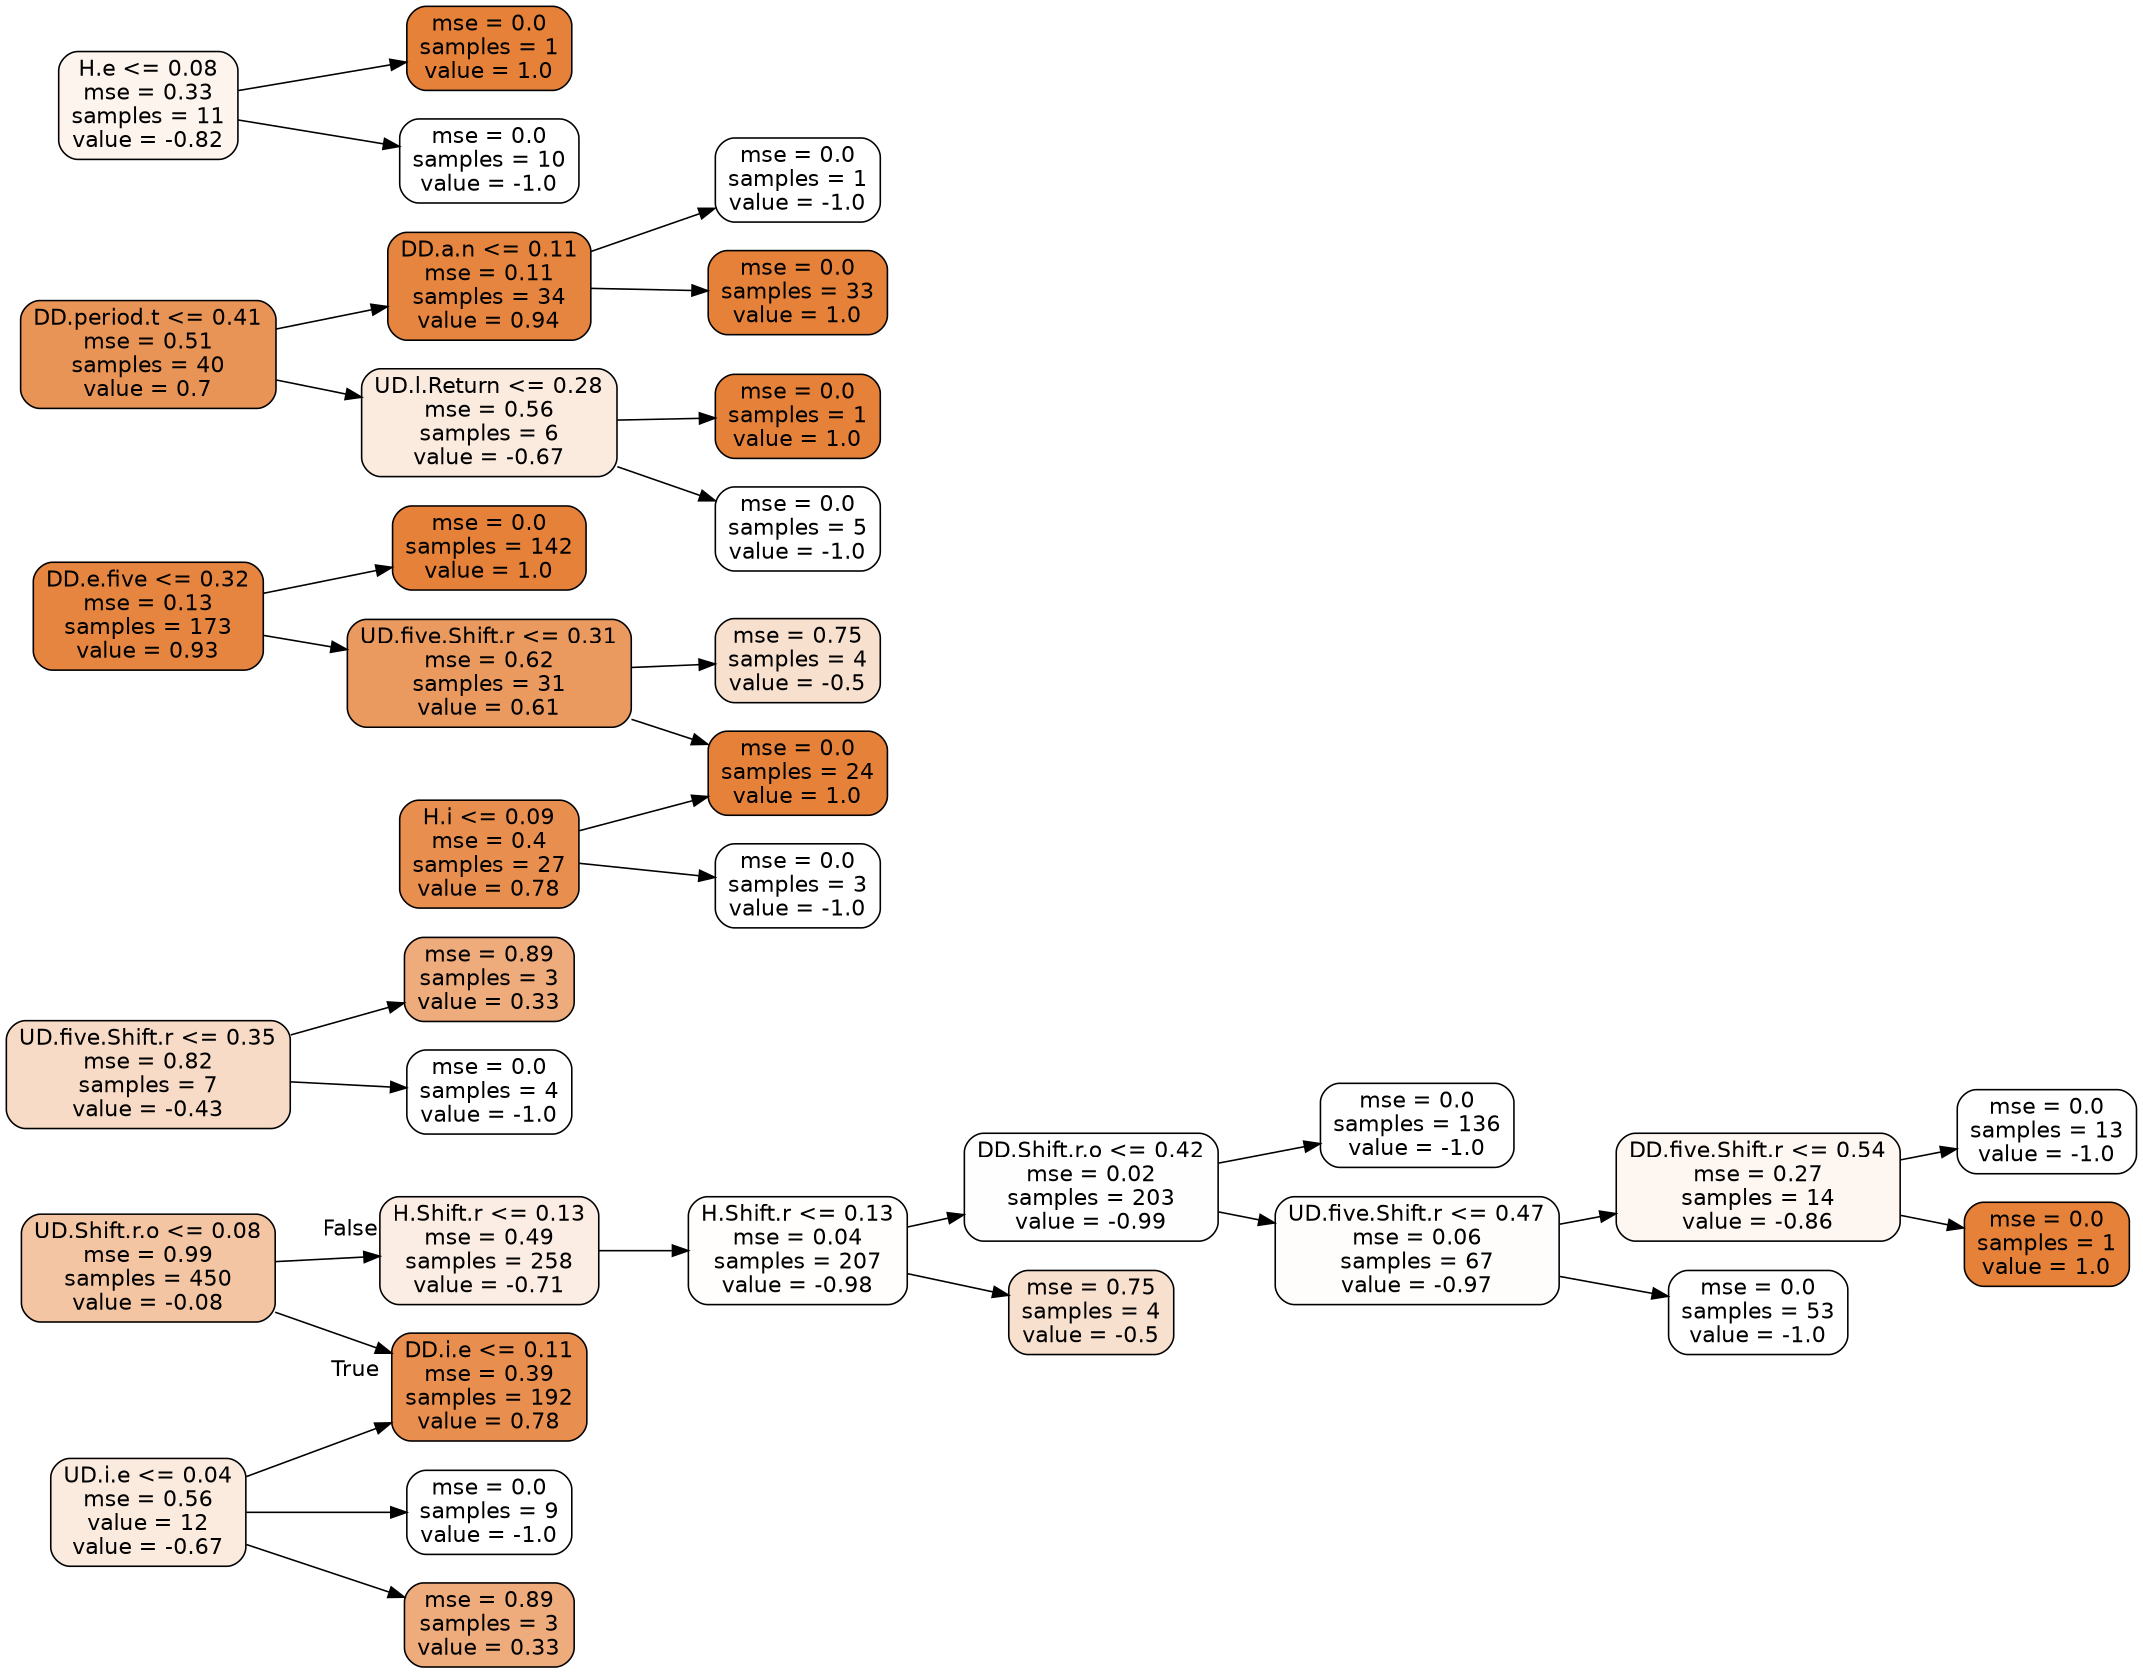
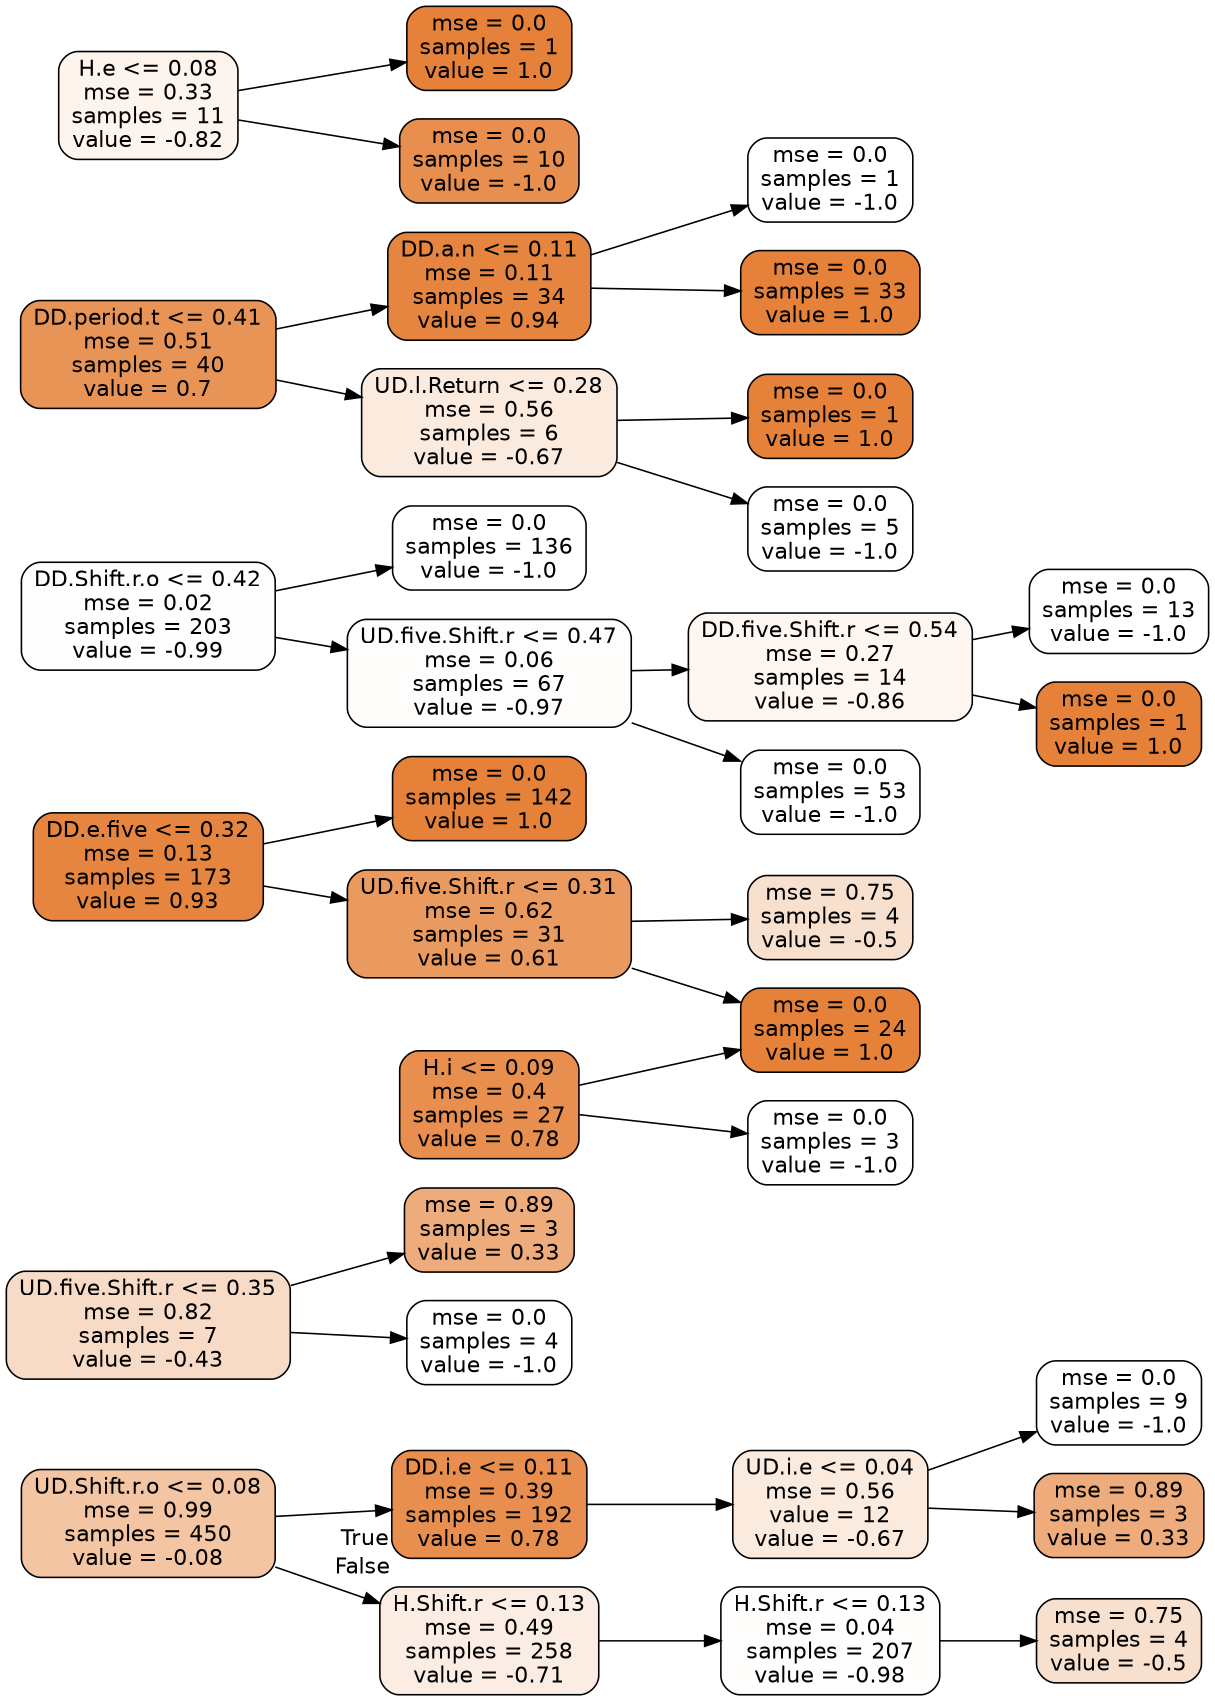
node "mse = 0.0 samples = 10 value = -1.0": fillcolor #ffffff -> #e88f4f
edge "H.Shift.r <= 0.13 mse = 0.04 samples = 207 value = -0.98" -> "DD.Shift.r.o <= 0.42 mse = 0.02 samples = 203 value = -0.99": removed
edge "UD.i.e <= 0.04 mse = 0.56 value = 12 value = -0.67" -> "DD.i.e <= 0.11 mse = 0.39 samples = 192 value = 0.78": reversed
